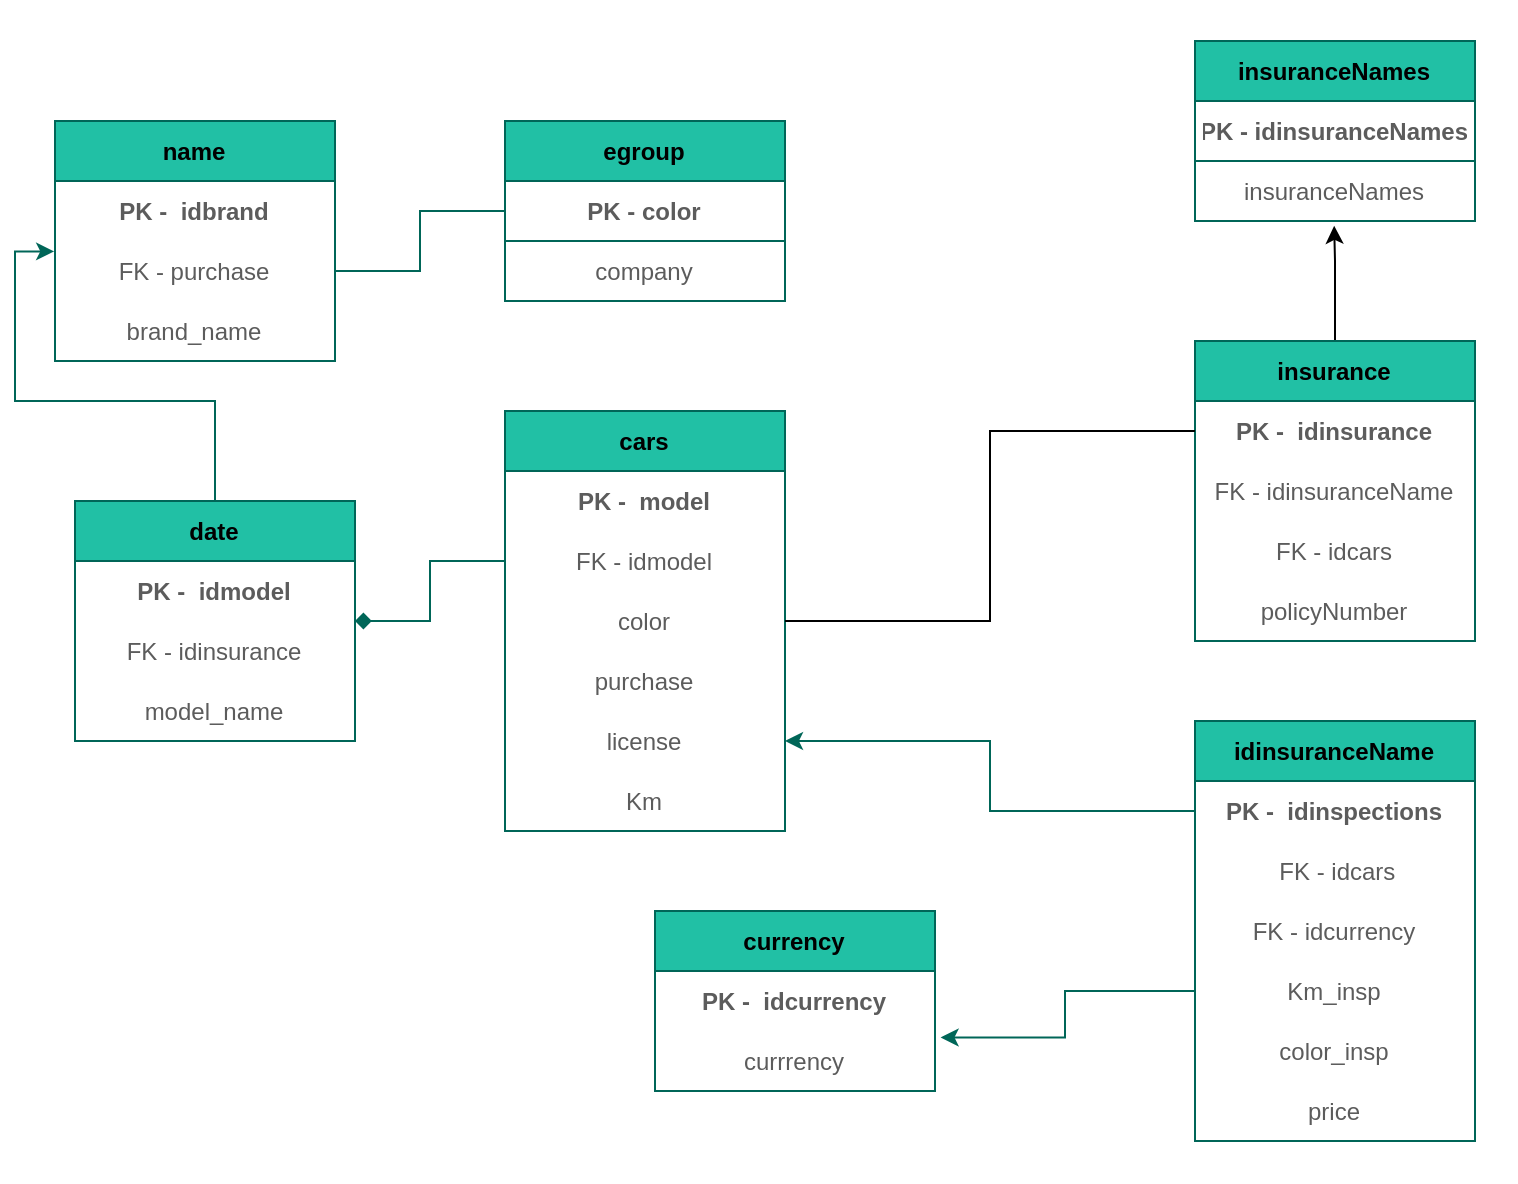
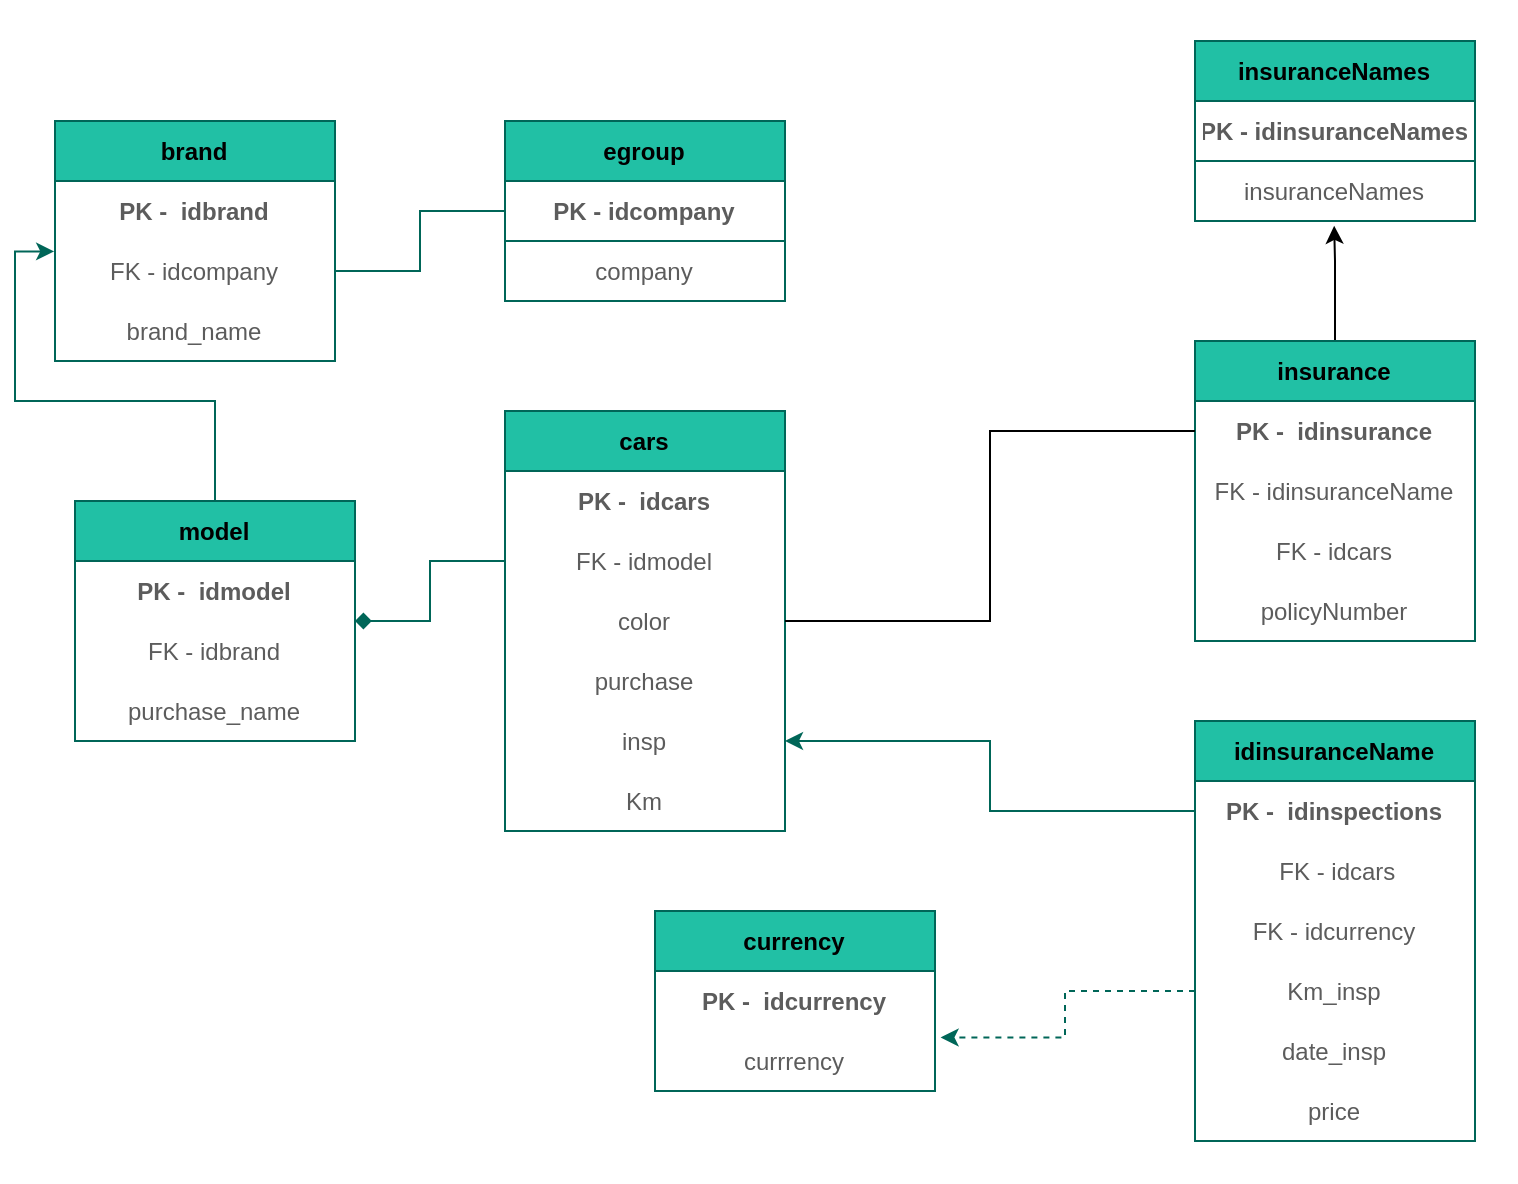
node "name": label "name" -> "brand"
node "PK - color": label "PK - color" -> "PK - idcompany"
node "FK - purchase": label "FK - purchase" -> "FK - idcompany"
node "PK - model": label "PK - model" -> "PK - idcars"
node "date": label "date" -> "model"
node "FK - idinsurance": label "FK - idinsurance" -> "FK - idbrand"
node "model_name": label "model_name" -> "purchase_name"
node "license": label "license" -> "insp"
edge "Km_insp" -> "currrency": style solid -> dashed
node "color_insp": label "color_insp" -> "date_insp"
